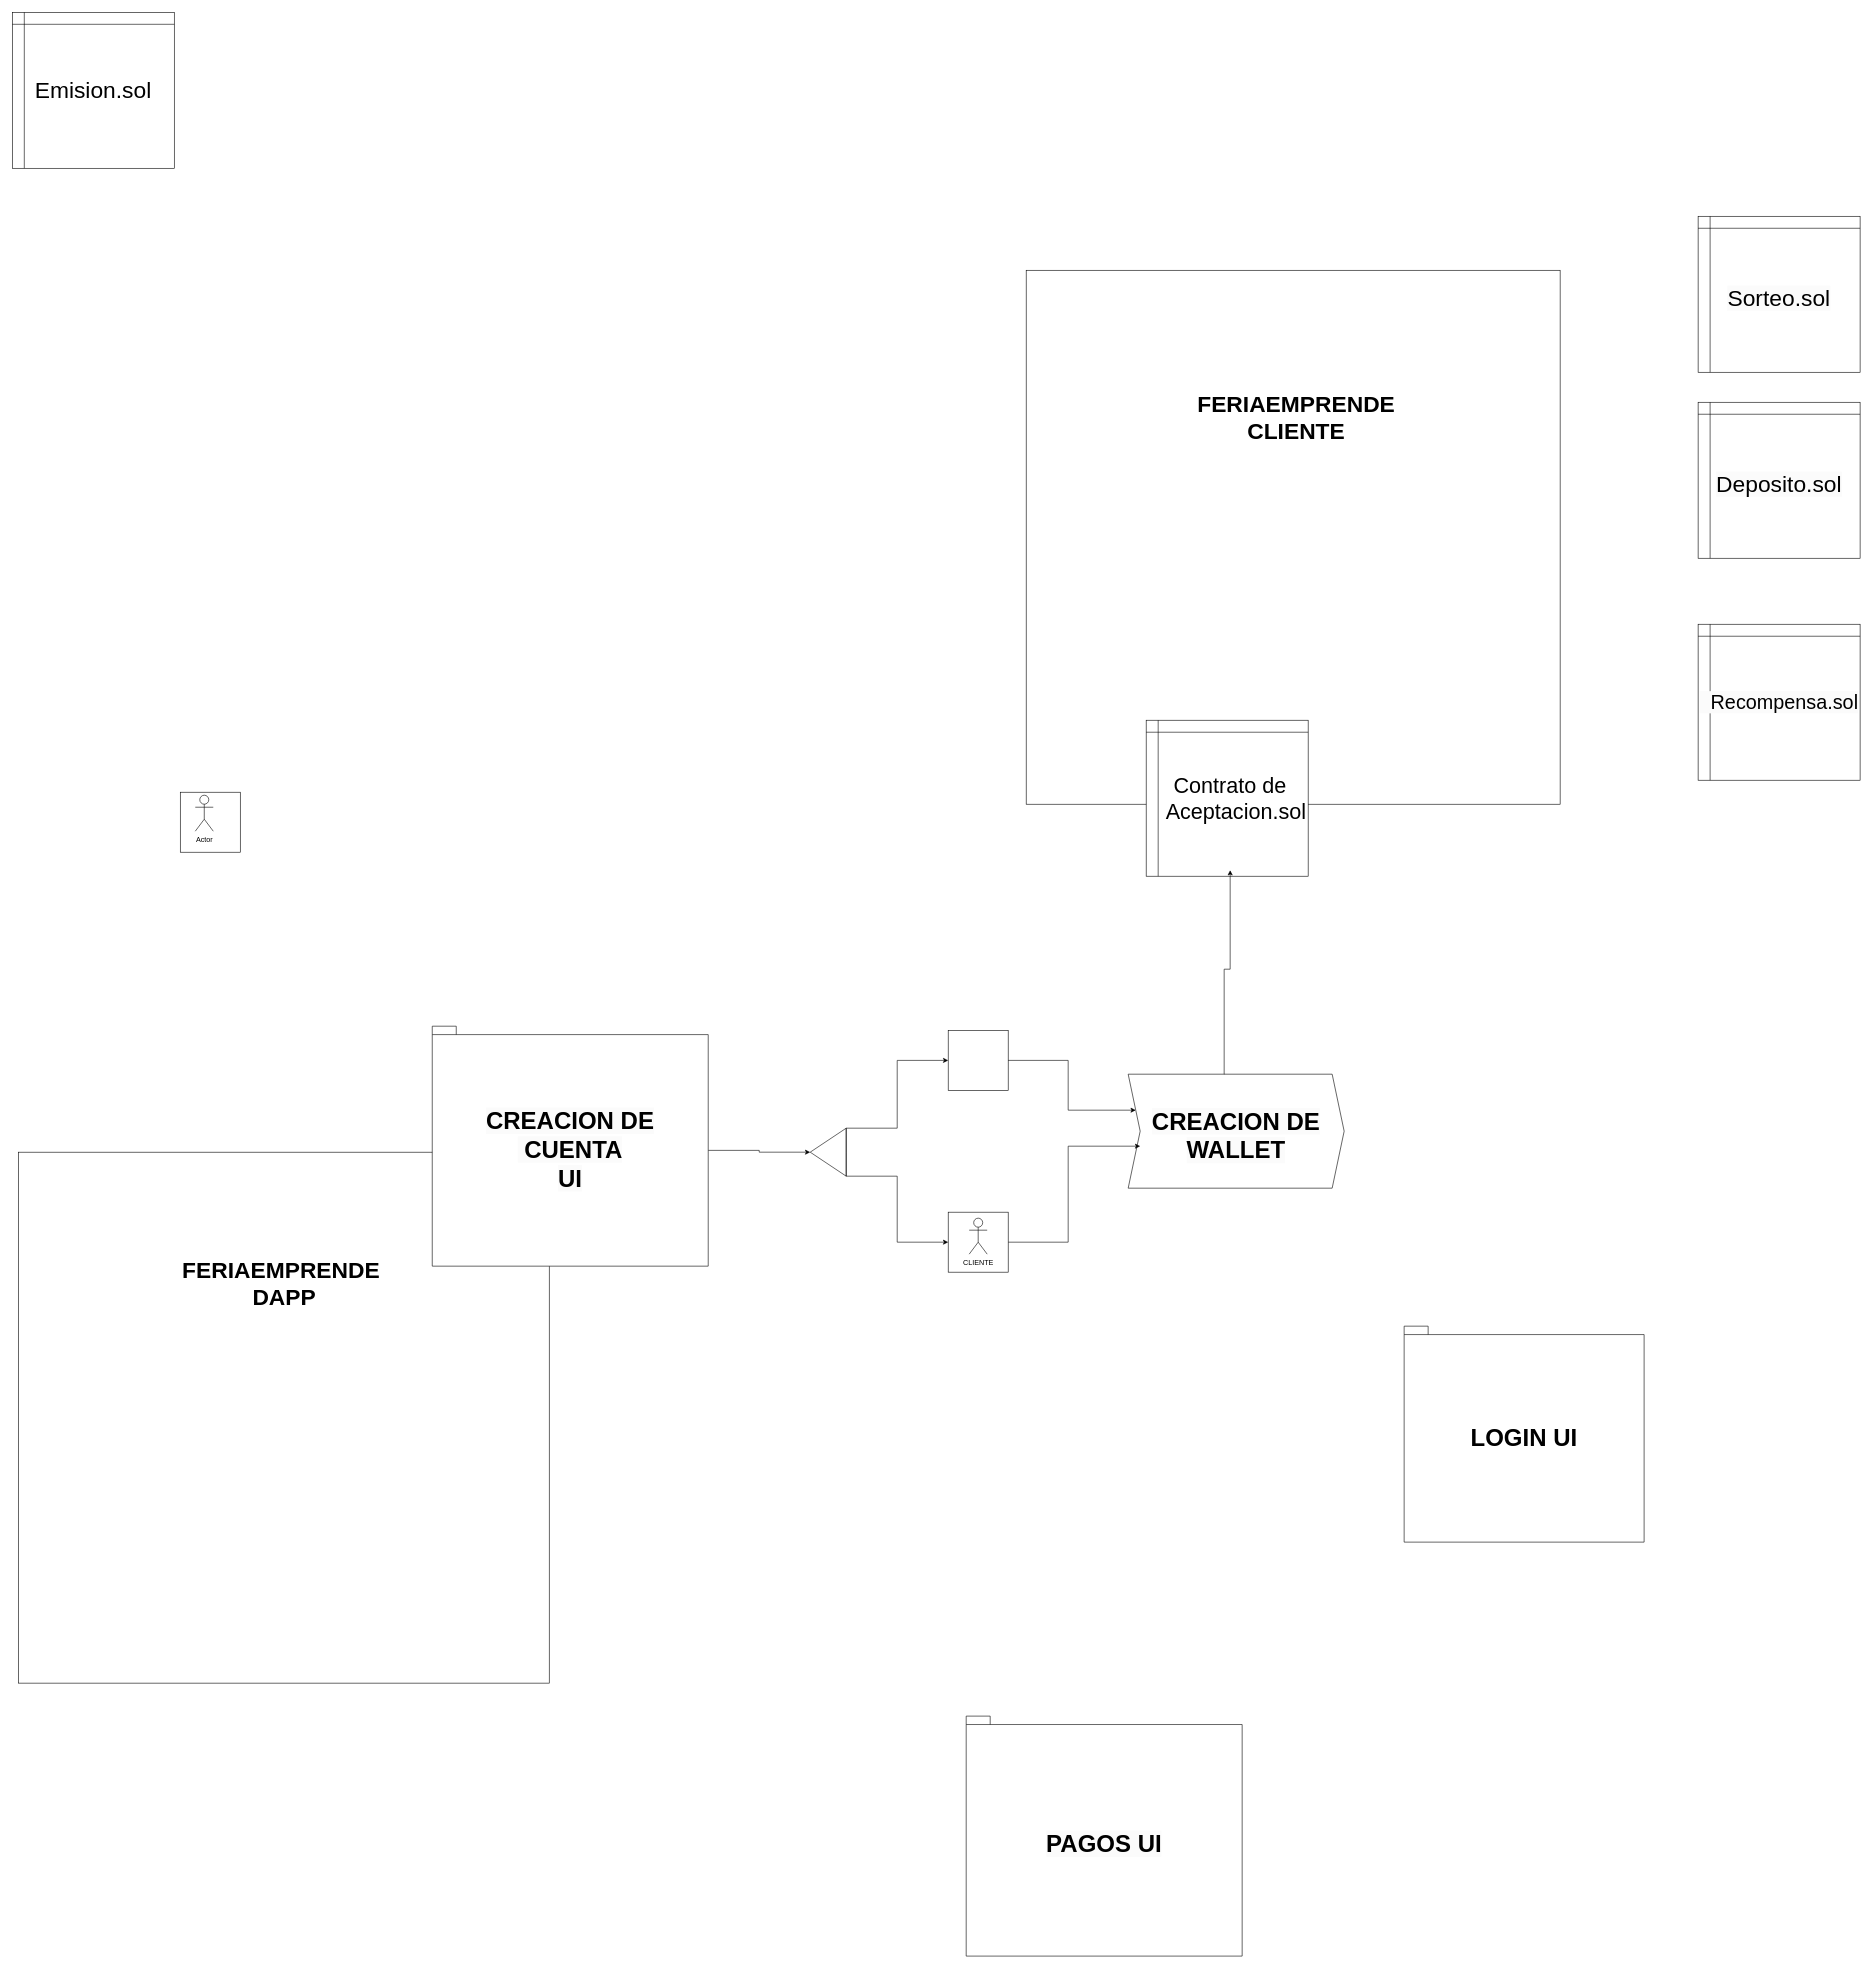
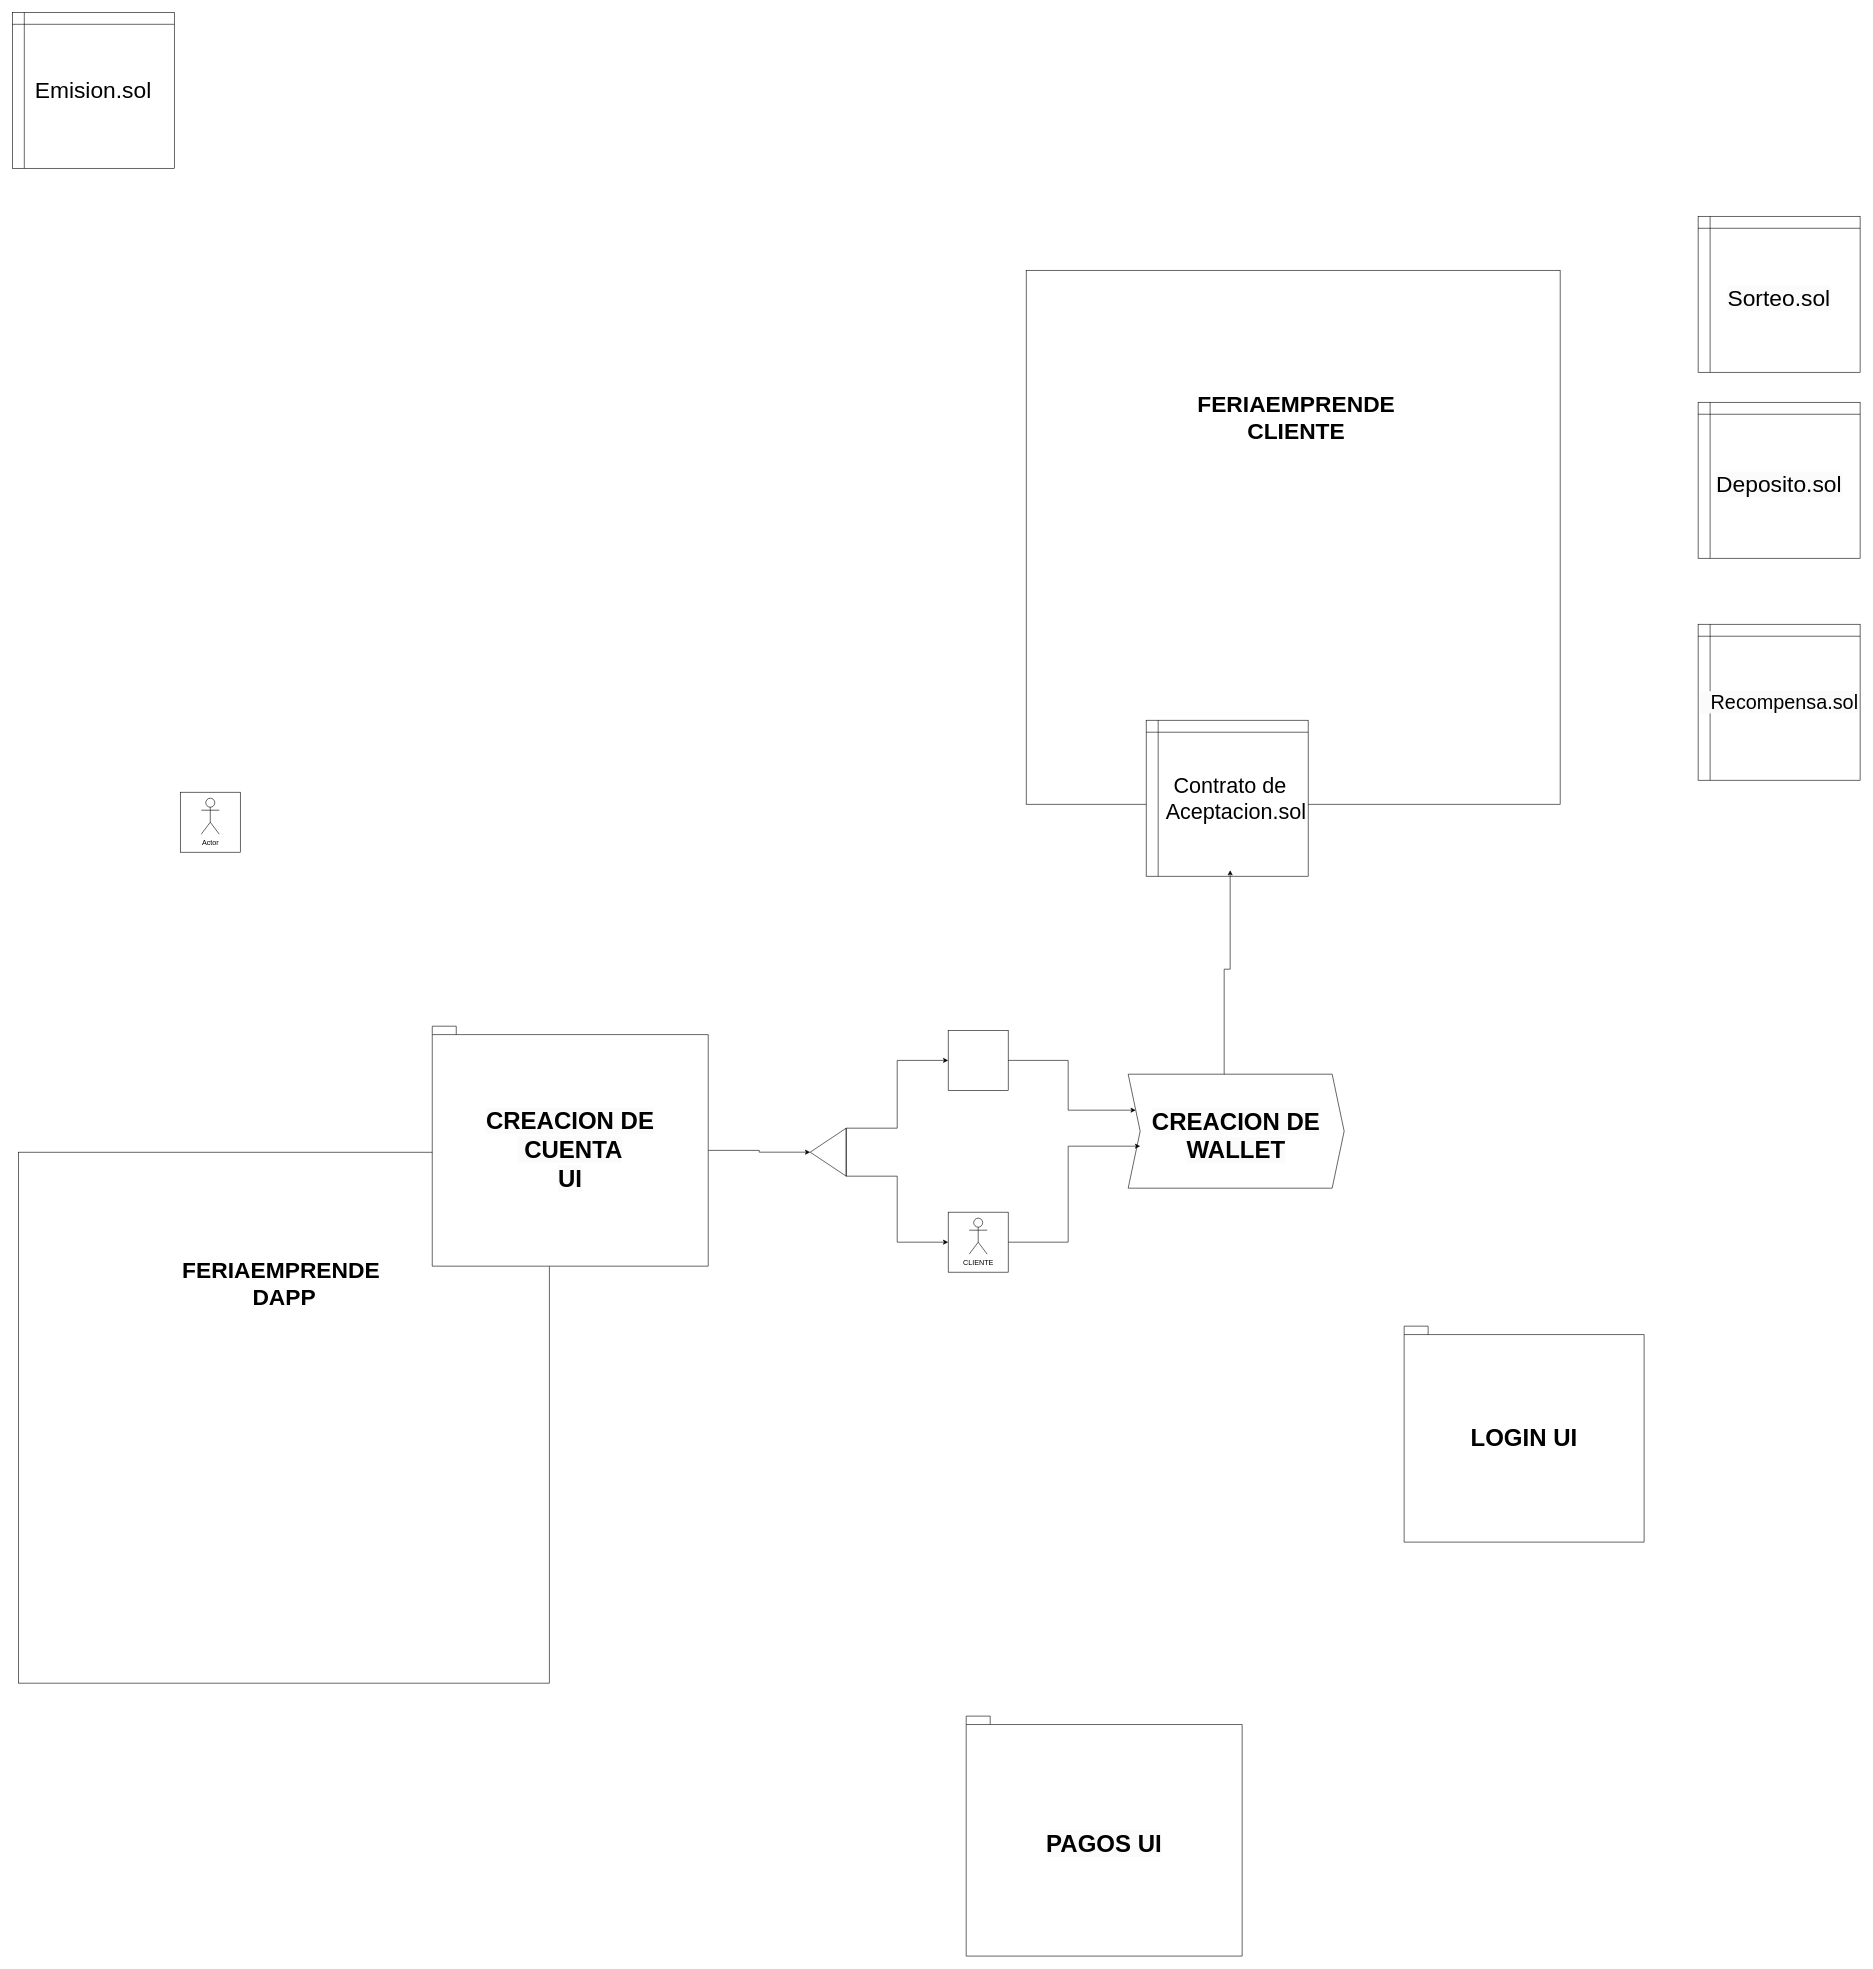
node "Actor": moved (204, 813) -> (210, 816)
